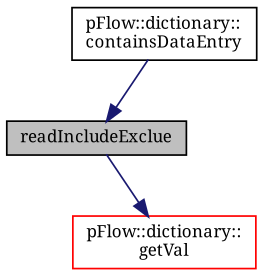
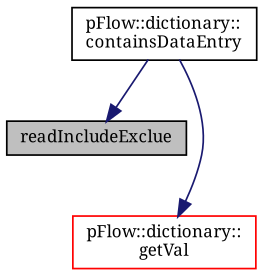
edge "readIncludeExclue" -> "pFlow::dictionary:: getVal": now "pFlow::dictionary:: containsDataEntry" -> "pFlow::dictionary:: getVal"
